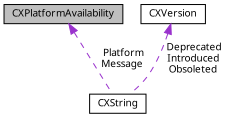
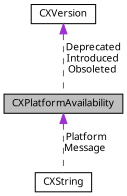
edge "CXString" -> "CXVersion": now "CXPlatformAvailability" -> "CXVersion"
